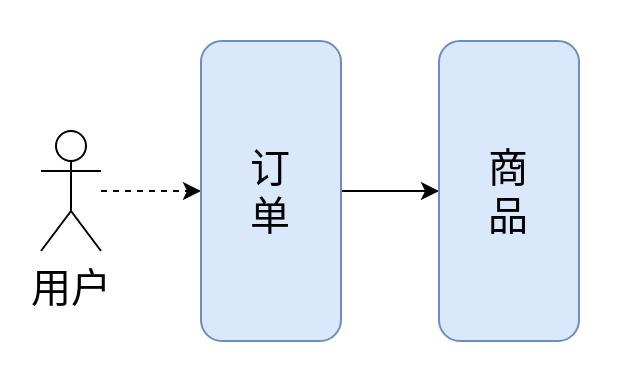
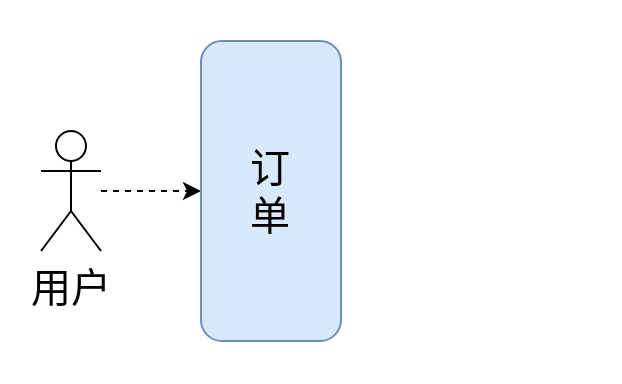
edge "订单" -> "商 品": removed
node "商 品": removed
